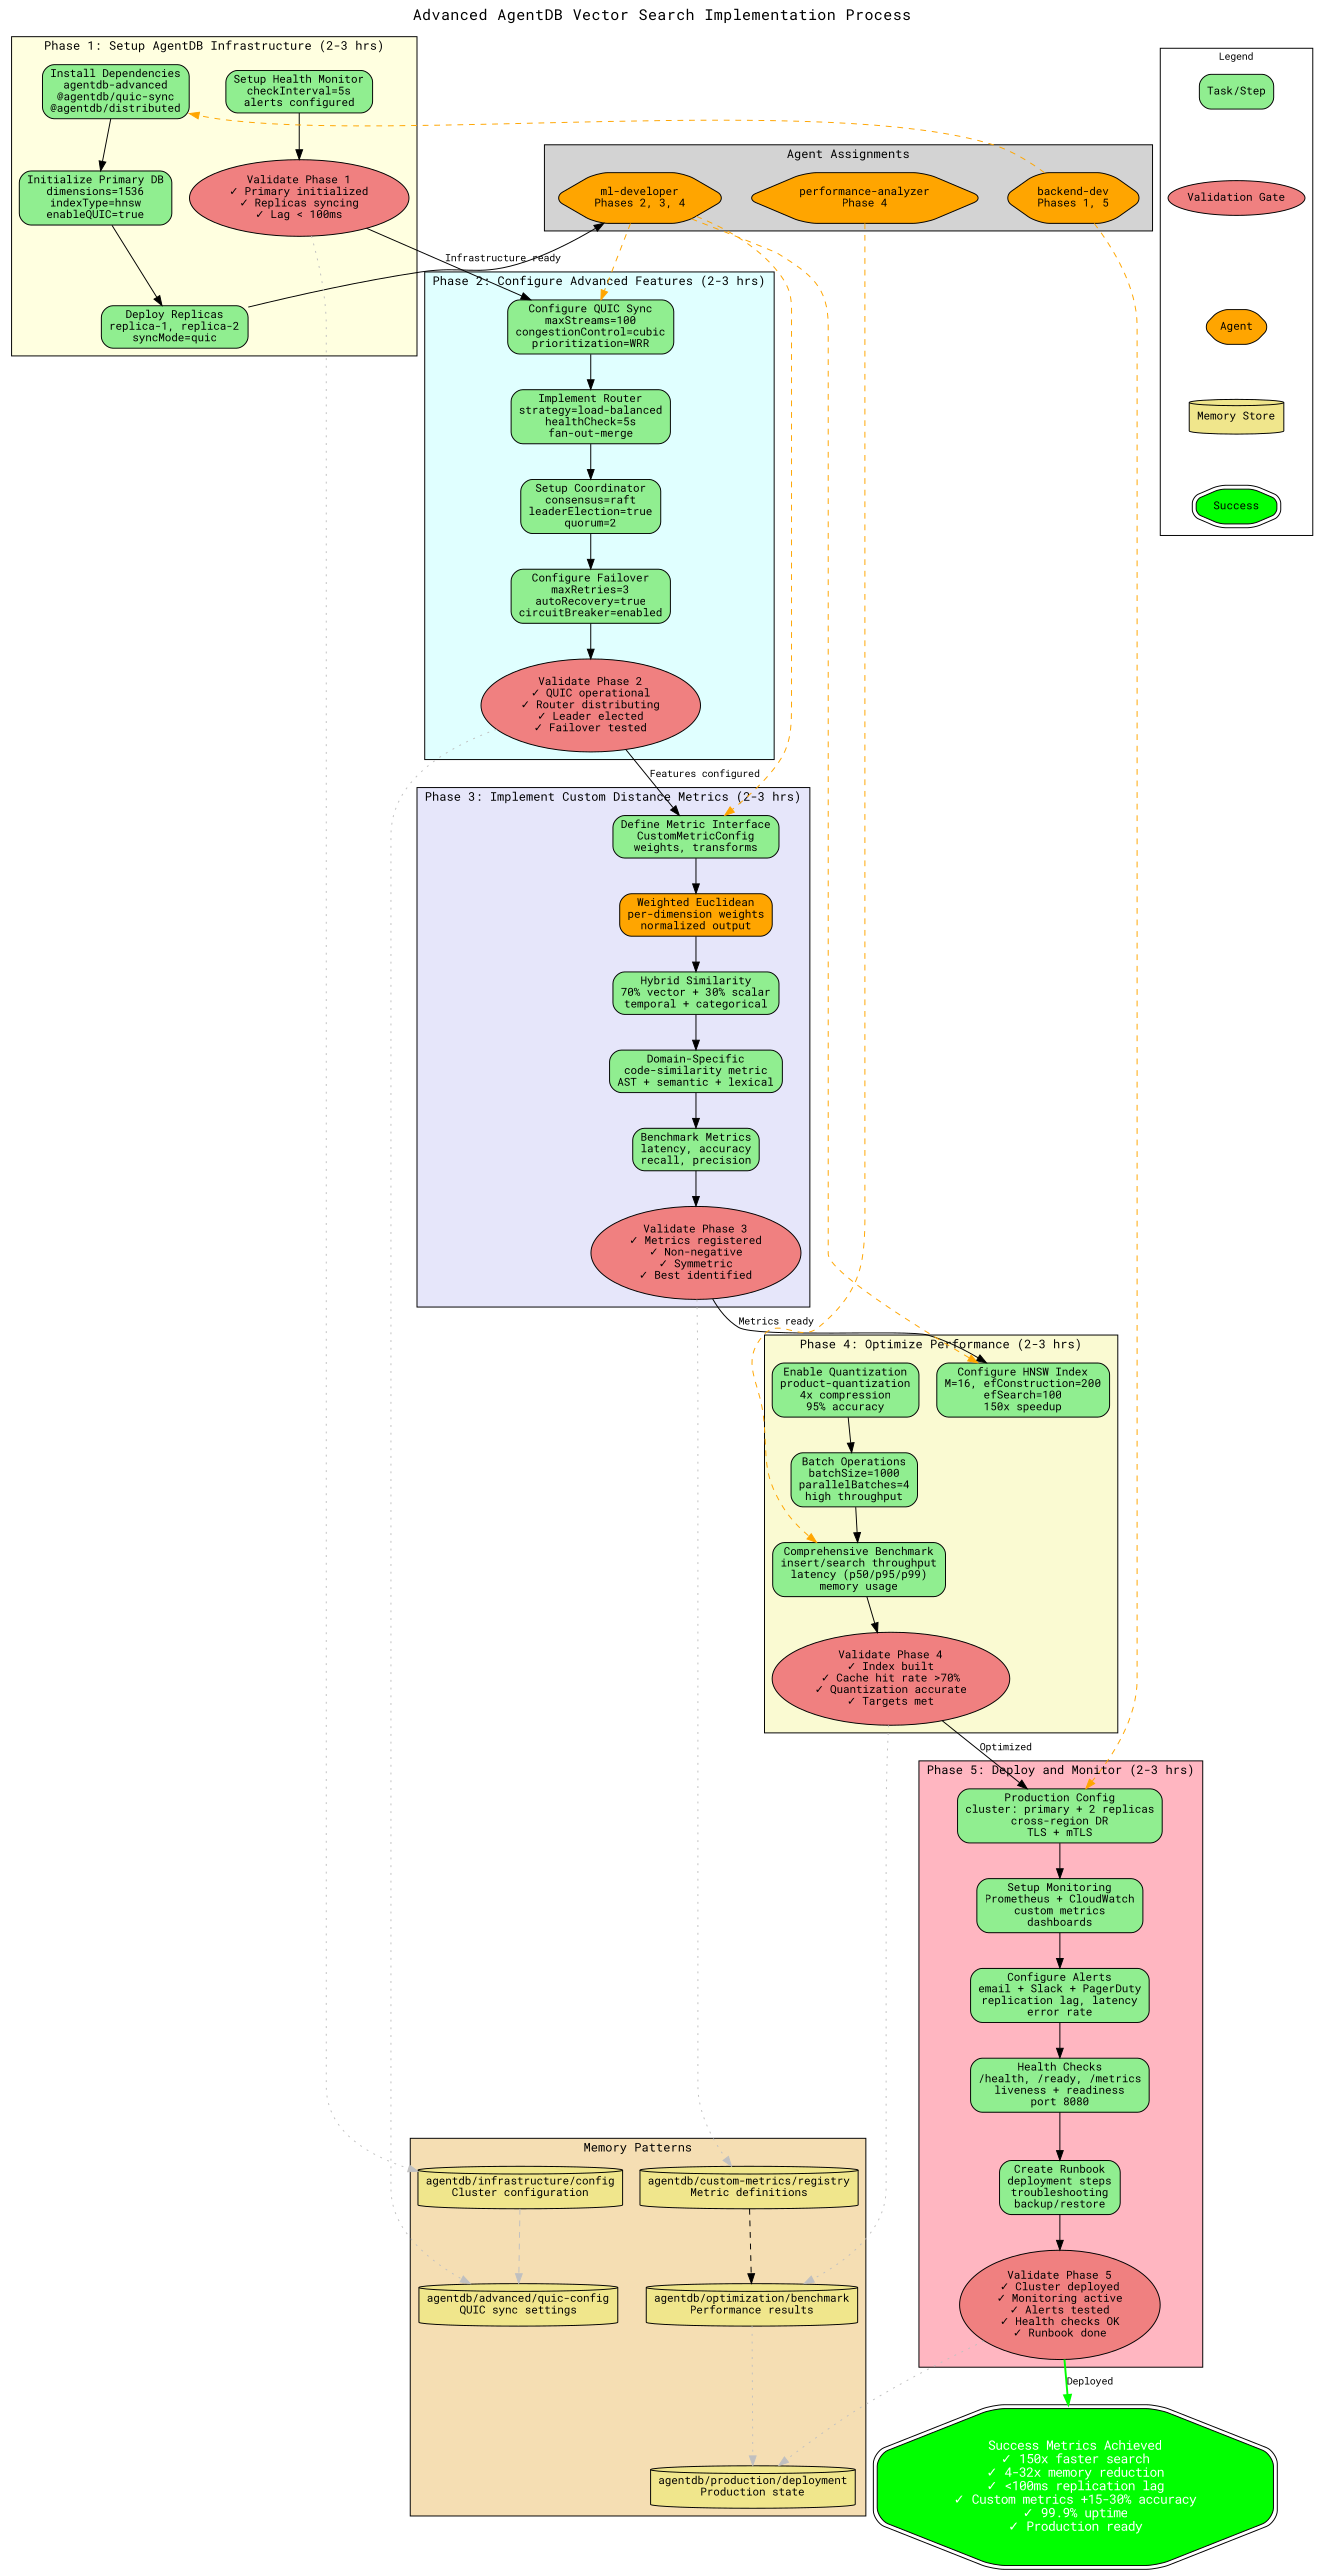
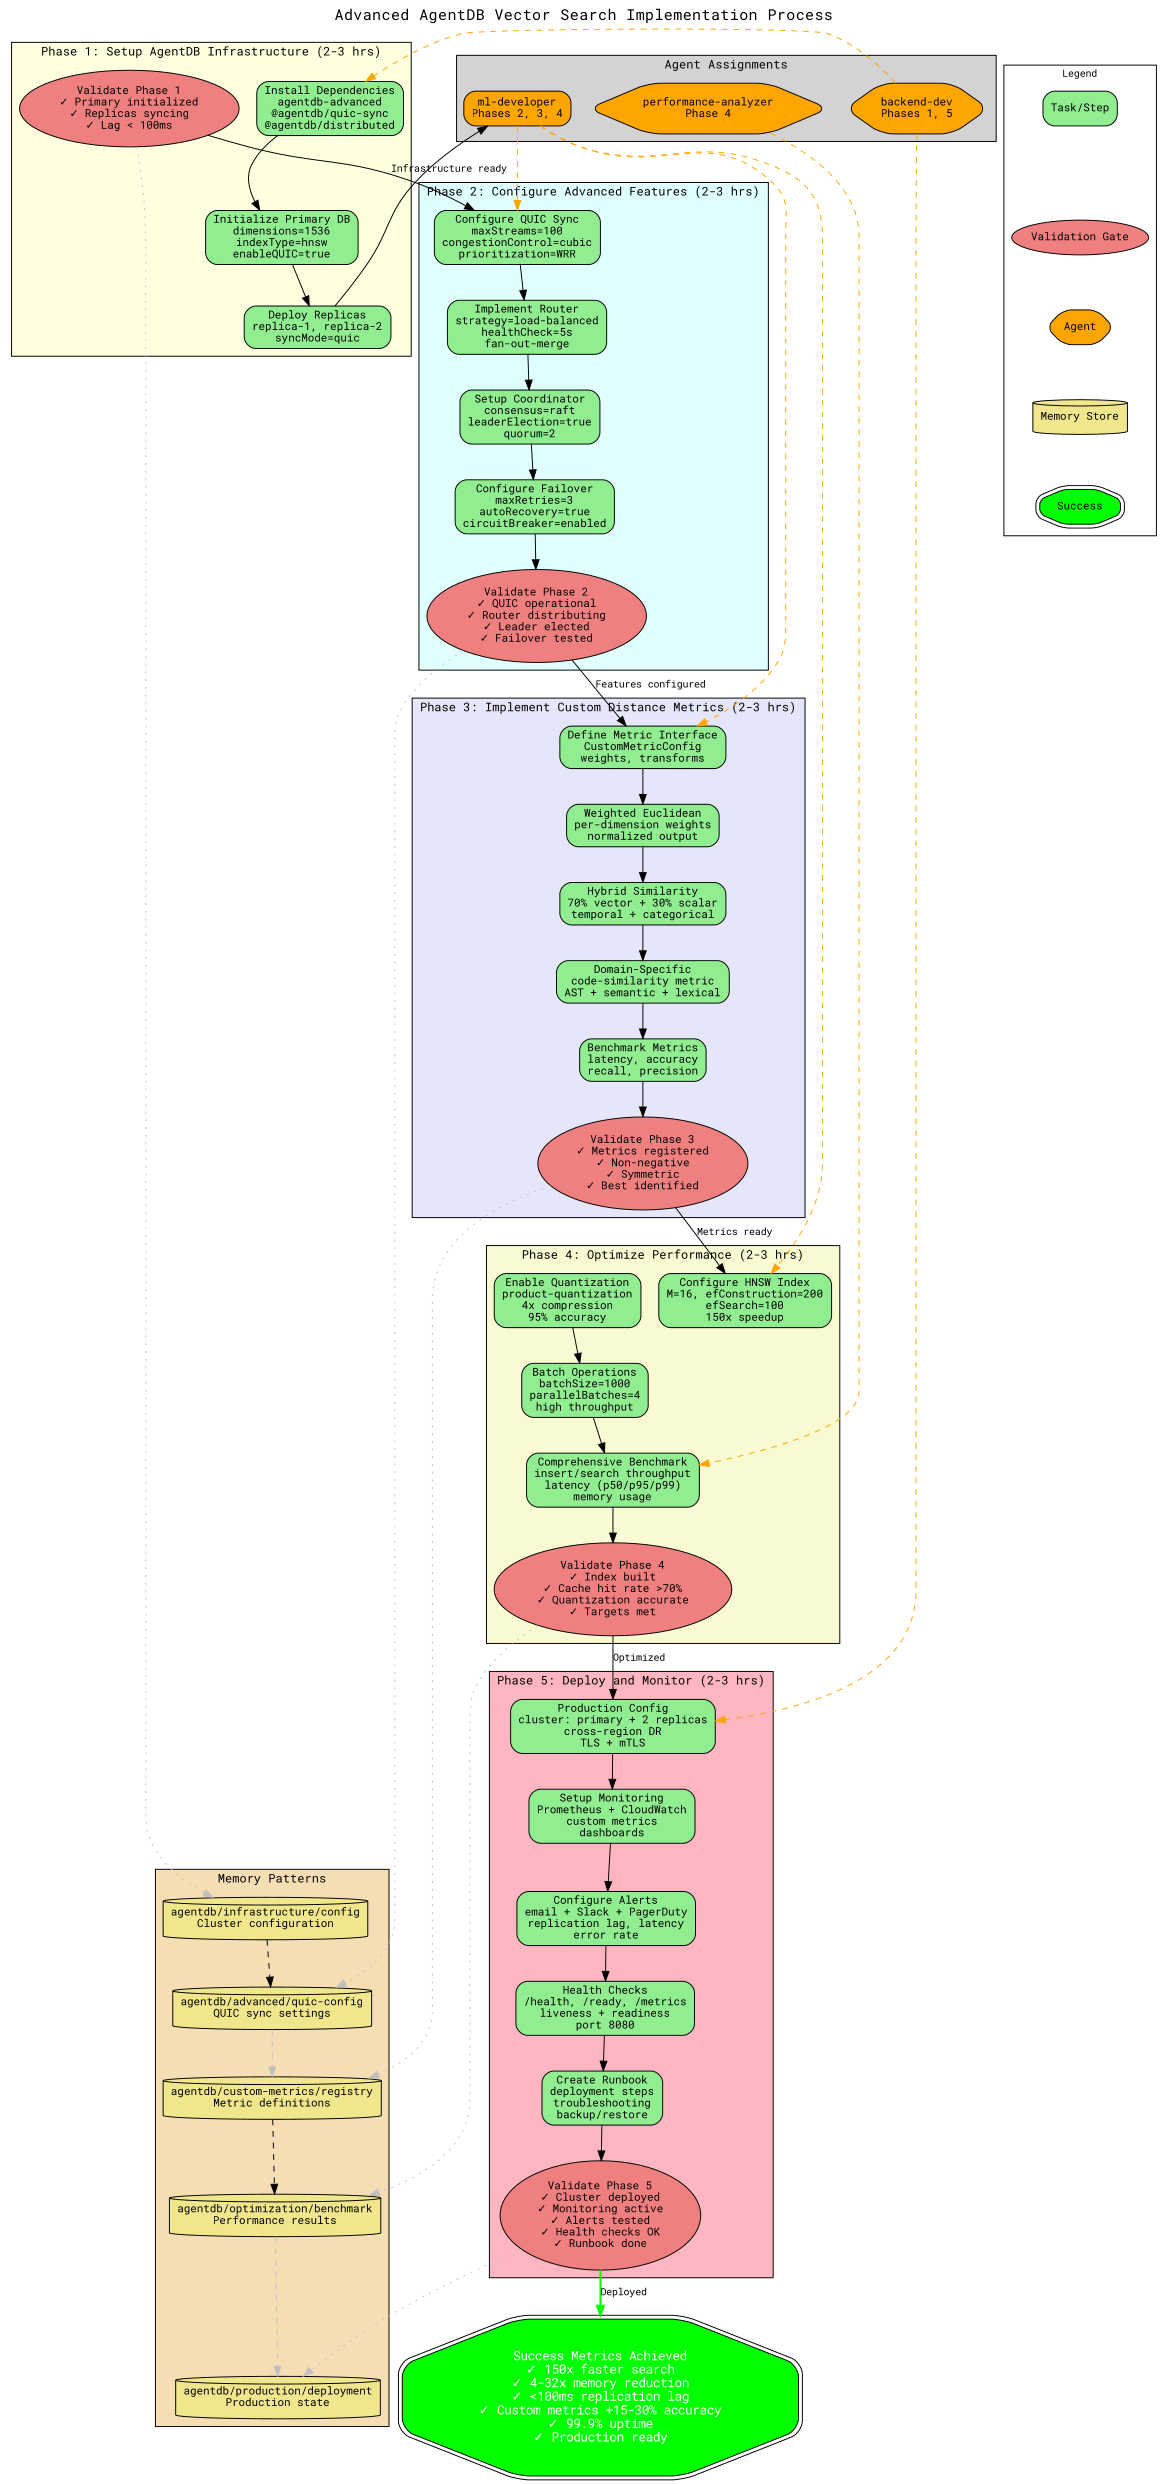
node "Setup Health Monitor checkInterval=5s alerts configured": removed
node "ml-developer Phases 2, 3, 4": shape hexagon -> box
node "Weighted Euclidean per-dimension weights normalized output": fillcolor orange -> lightgreen
edge "agentdb/advanced/quic-config QUIC sync settings" -> "agentdb/custom-metrics/registry Metric definitions": added
edge "agentdb/infrastructure/config Cluster configuration" -> "agentdb/advanced/quic-config QUIC sync settings": color gray -> black
edge "agentdb/optimization/benchmark Performance results" -> "agentdb/production/deployment Production state": style dotted -> dashed
